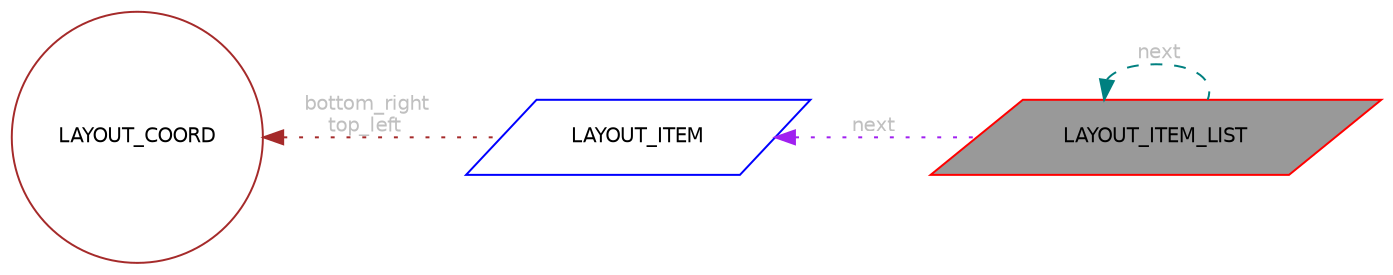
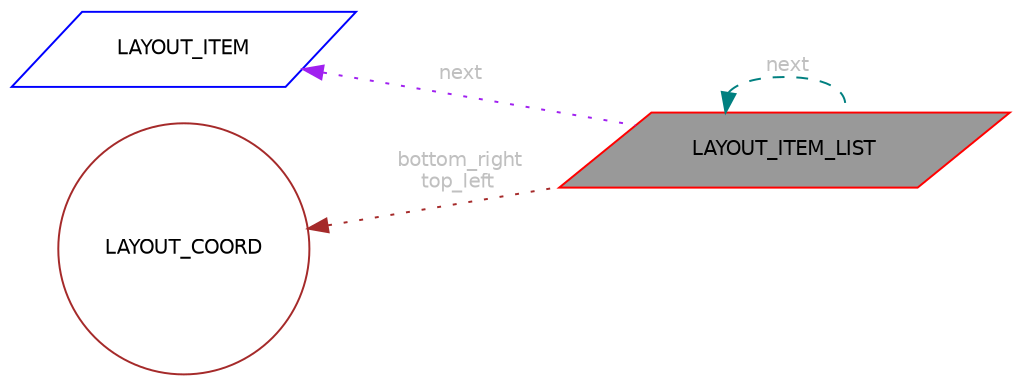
edge "LAYOUT_ITEM" -> "LAYOUT_COORD": now "LAYOUT_ITEM_LIST" -> "LAYOUT_COORD"
